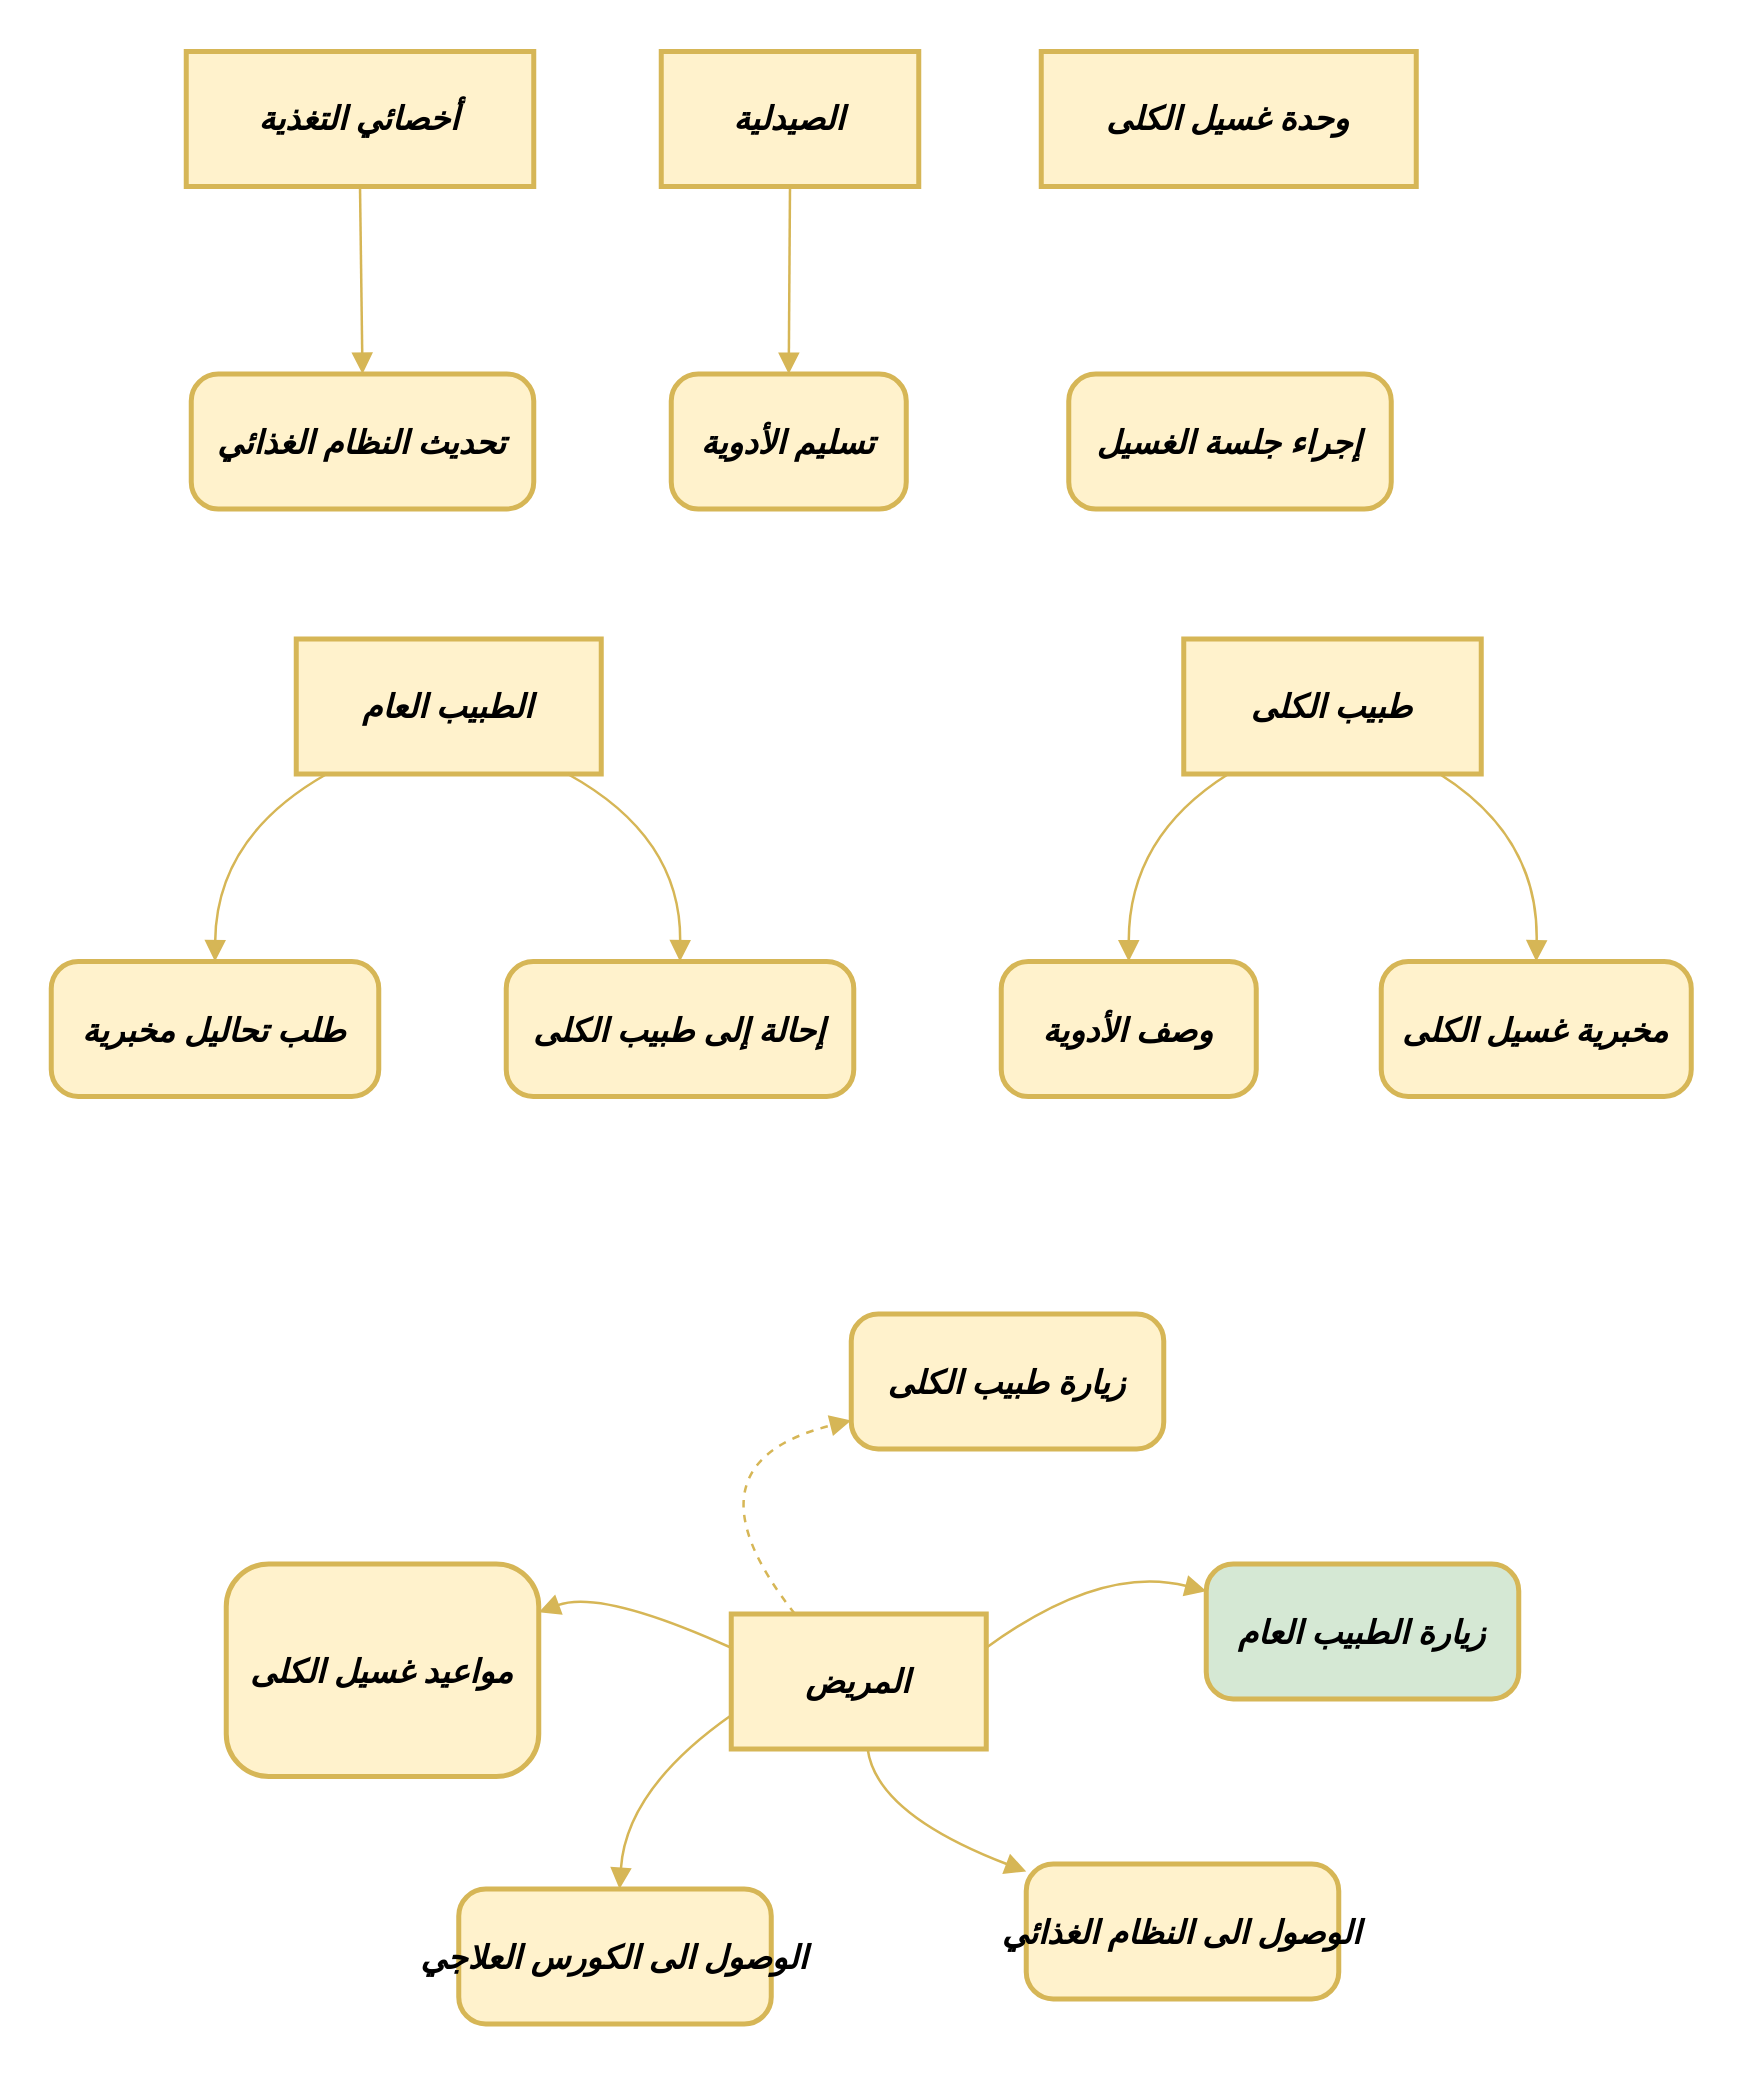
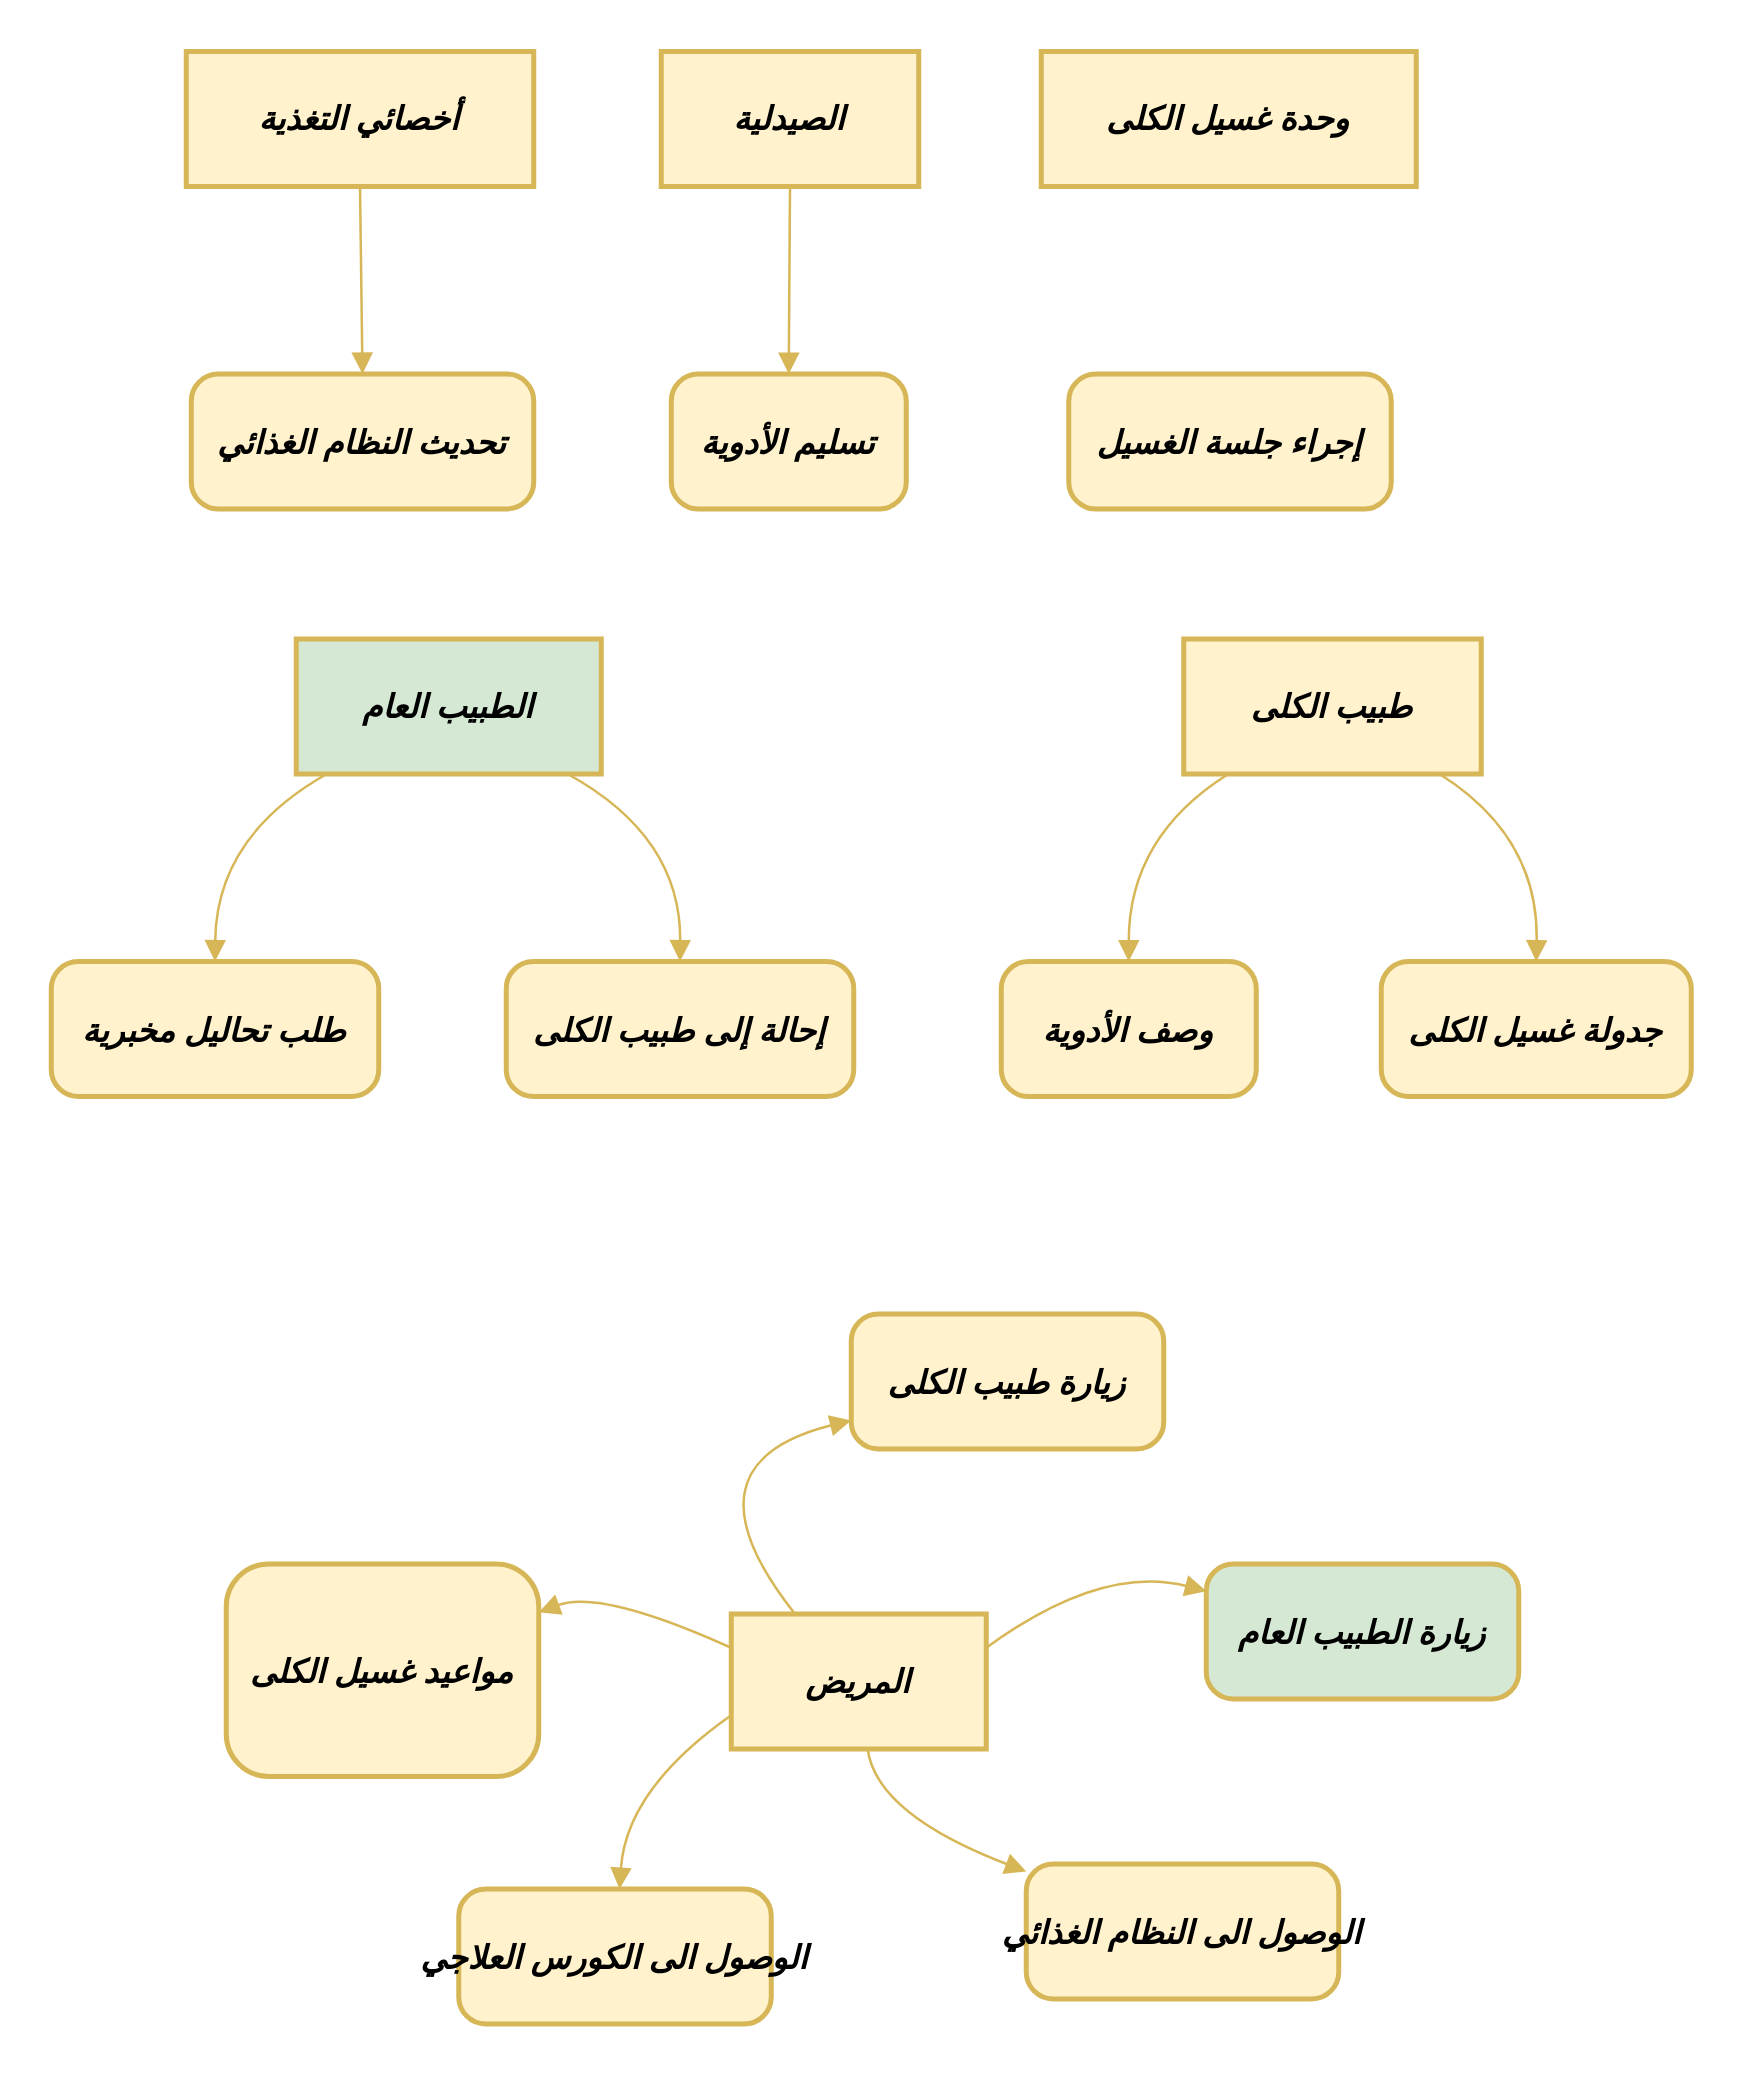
node "الطبيب العام": fillcolor #fff2cc -> #d5e8d4
node "مخبرية غسيل الكلى": label "مخبرية غسيل الكلى" -> "جدولة غسيل الكلى"
edge "المريض" -> "زيارة طبيب الكلى": style dashed -> solid
